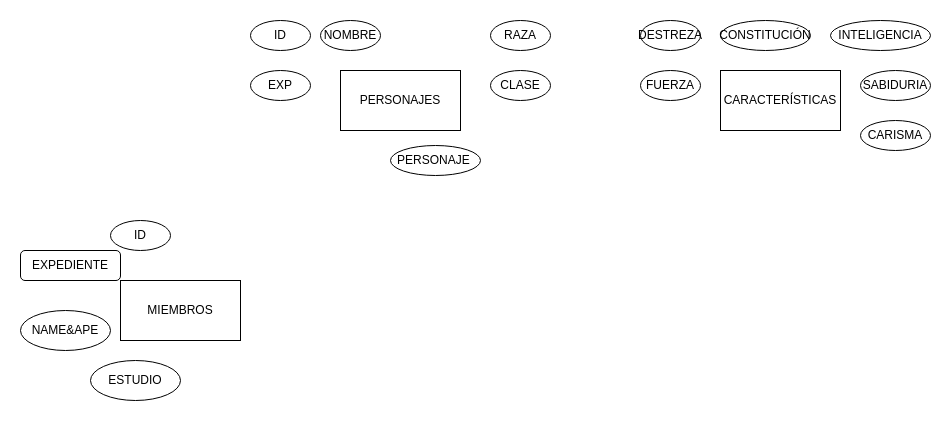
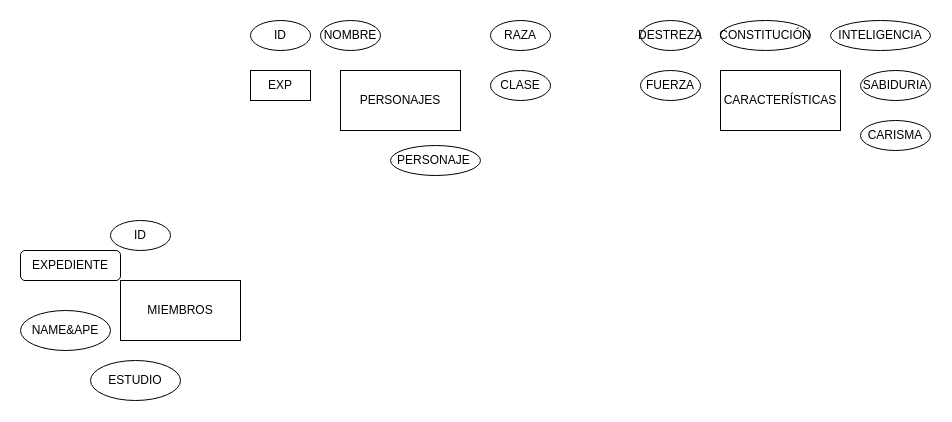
node "EXP": shape ellipse -> rectangle
